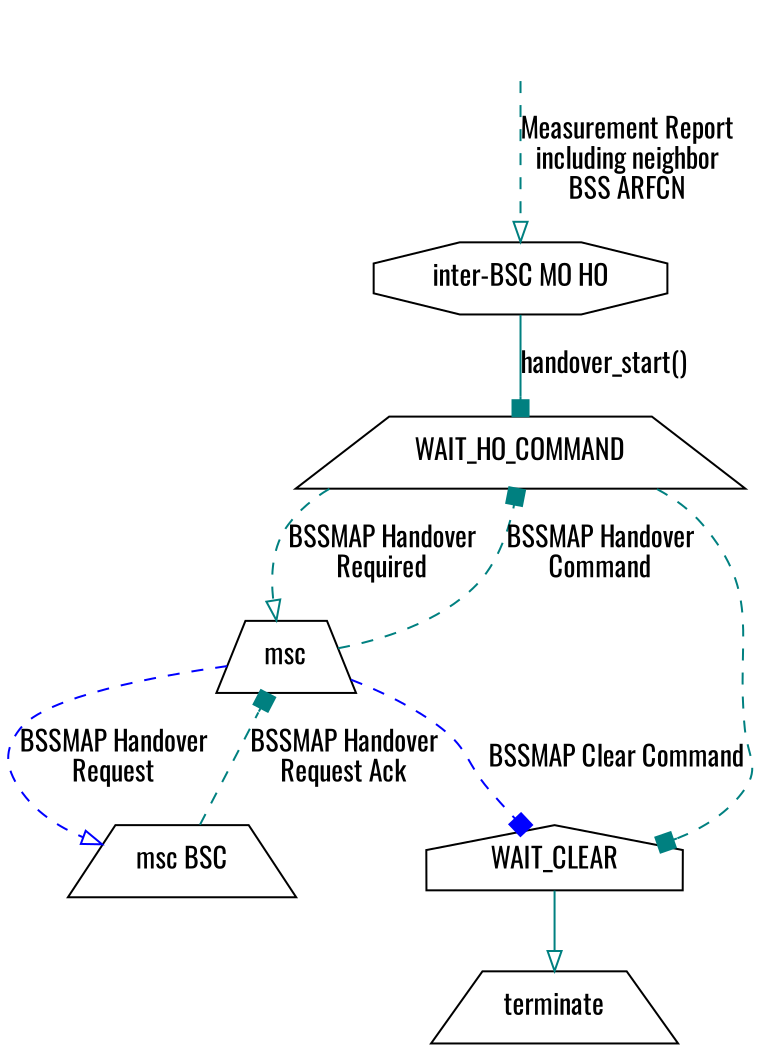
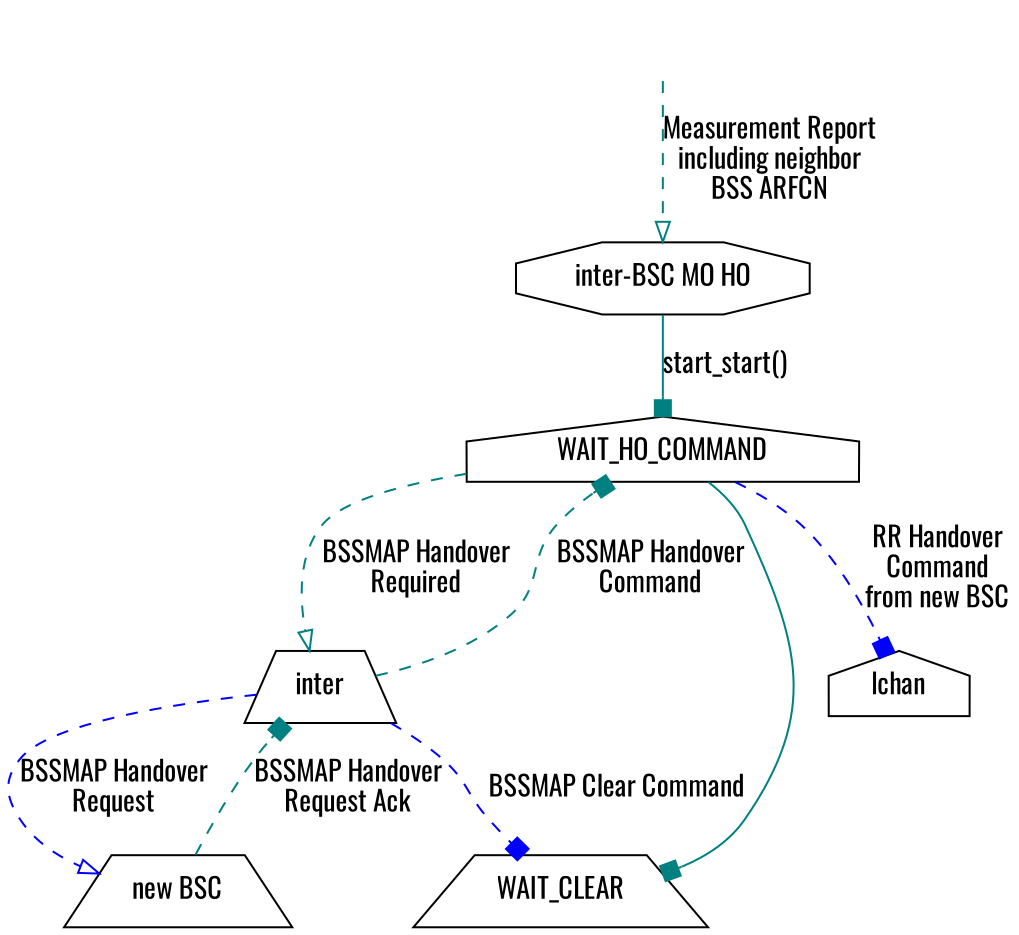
edge "inter-BSC MO HO" -> "WAIT_HO_COMMAND": label "handover_start()" -> "start_start()"
node "WAIT_HO_COMMAND": shape trapezium -> house
node "msc": label "msc" -> "inter"
edge "WAIT_HO_COMMAND" -> "WAIT_CLEAR": style dashed -> solid
node "lchan": added
node "msc BSC": label "msc BSC" -> "new BSC"
node "WAIT_CLEAR": shape house -> trapezium
node "terminate": removed
